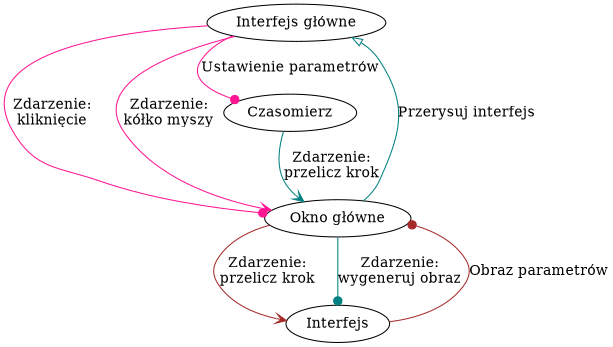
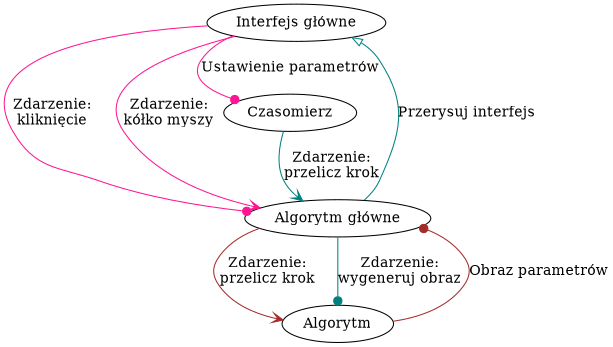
node "Okno główne": label "Okno główne" -> "Algorytm główne"
node "Interfejs": label "Interfejs" -> "Algorytm"
